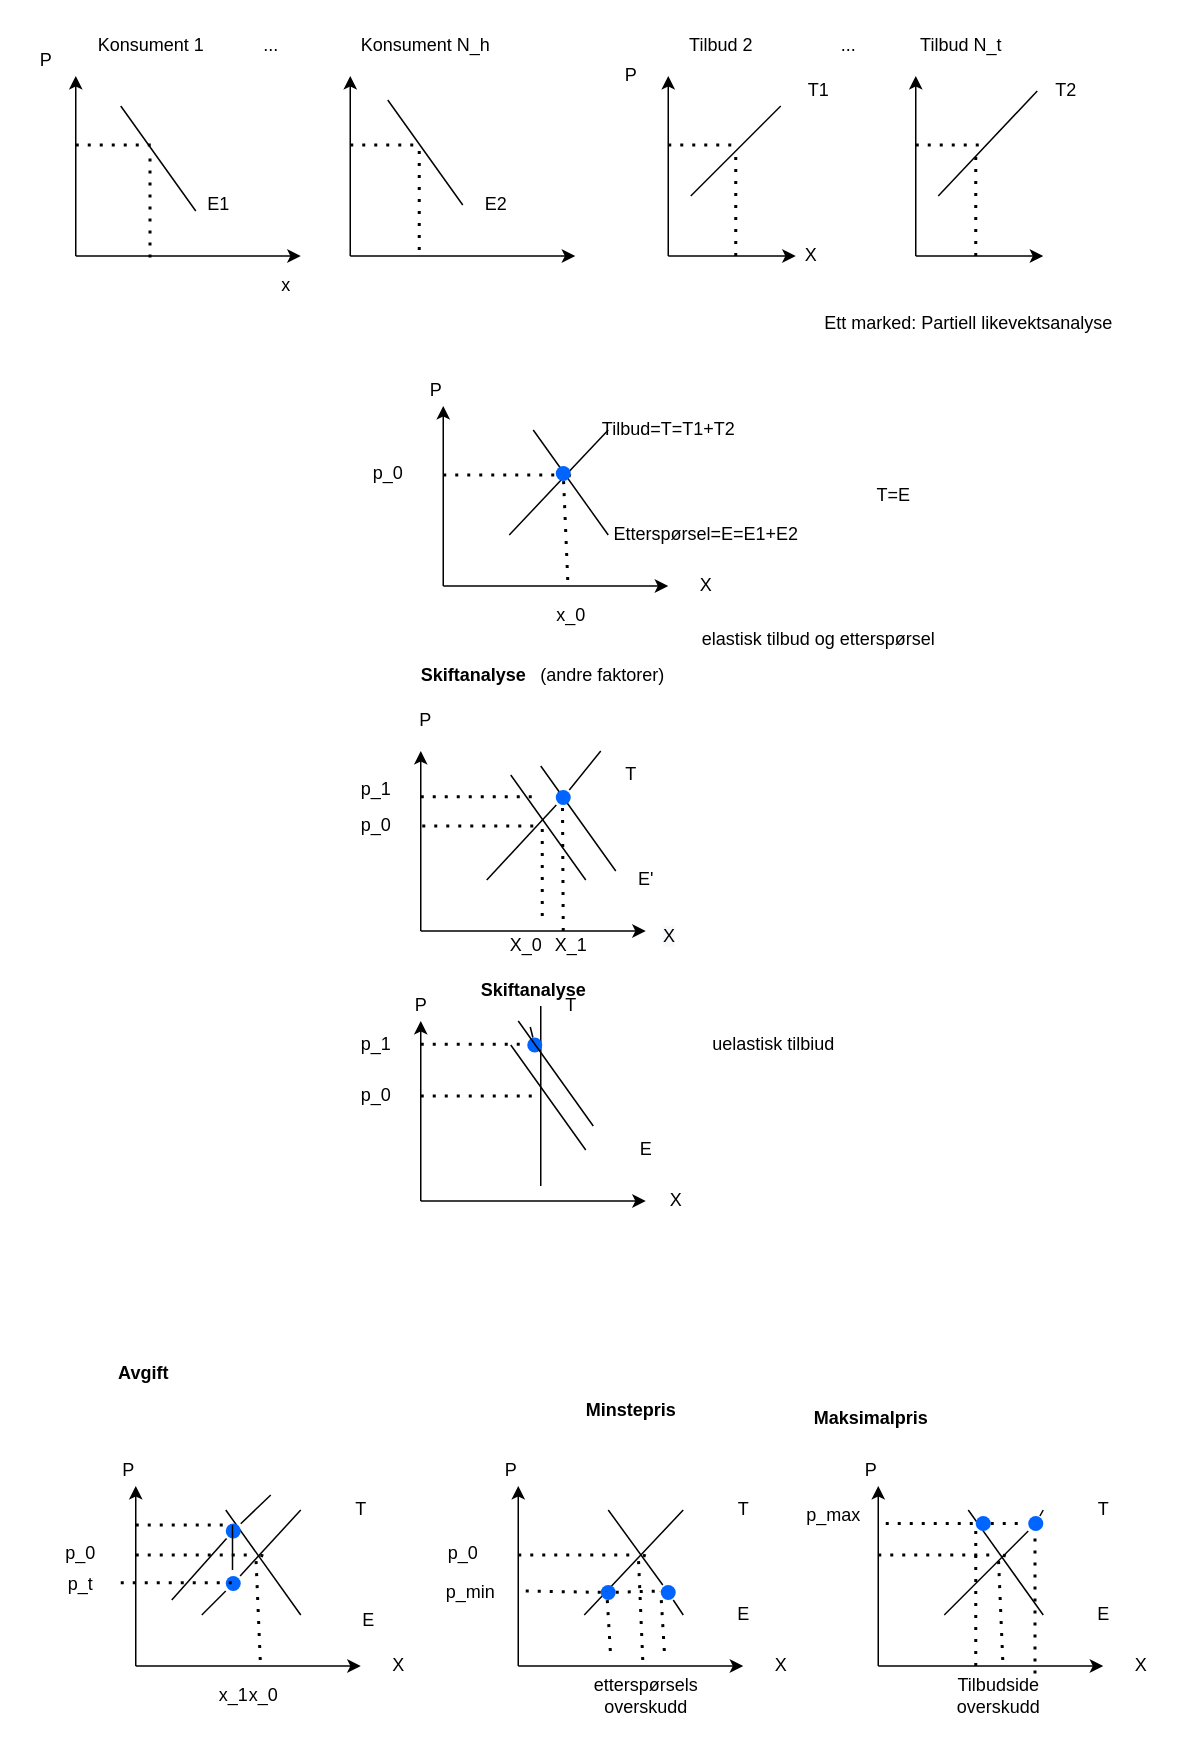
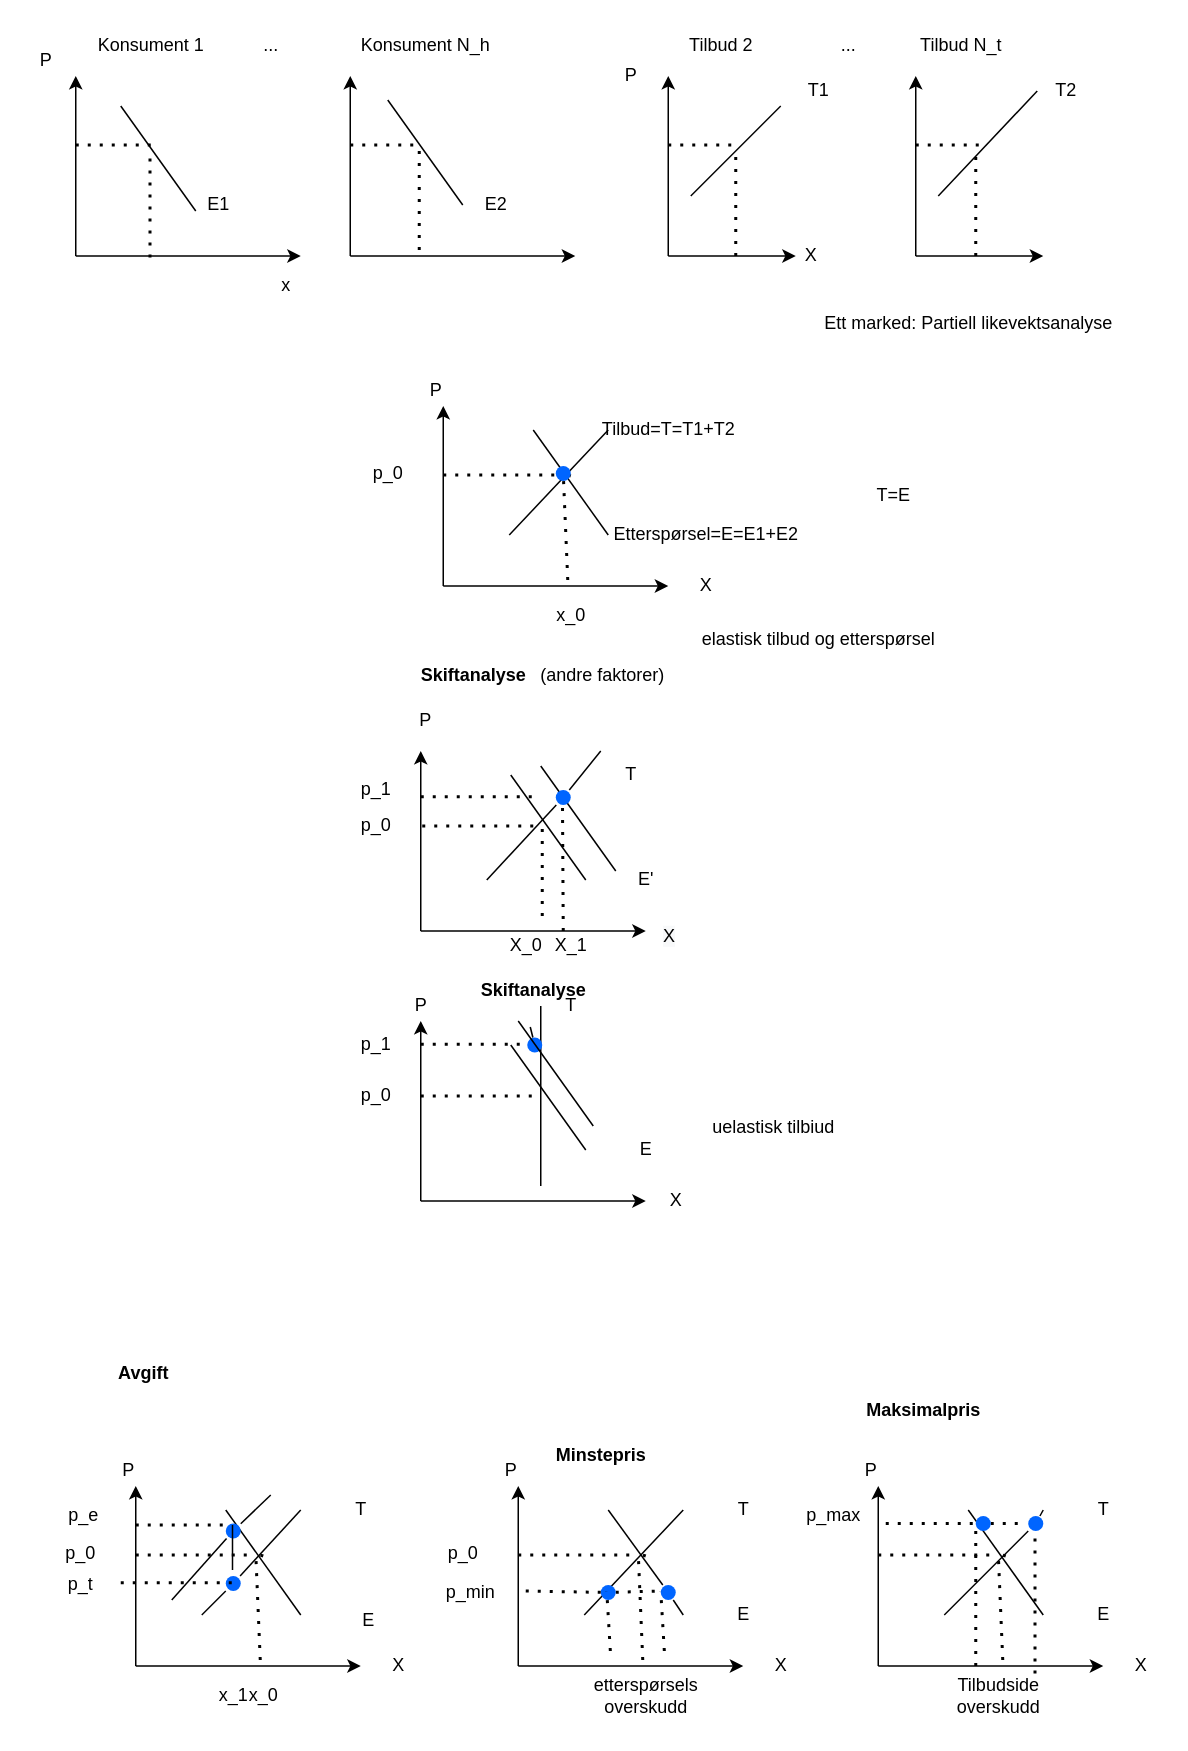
node "uelastisk tilbiud": moved (773, 1045) -> (773, 1127)
node "Minstepris": moved (631, 1411) -> (601, 1456)
node "Maksimalpris": moved (871, 1418) -> (923, 1411)
node "p_e": added
